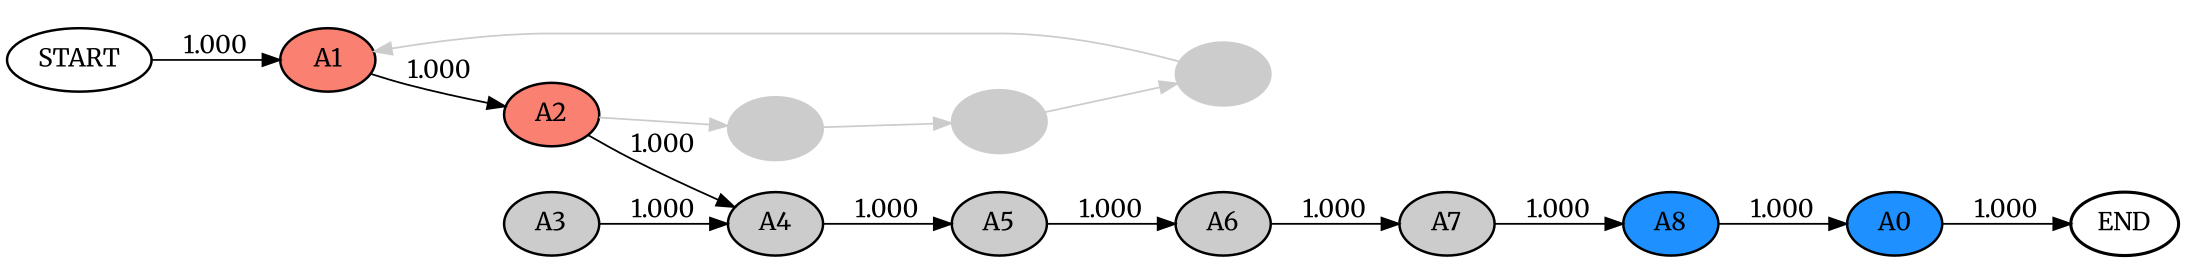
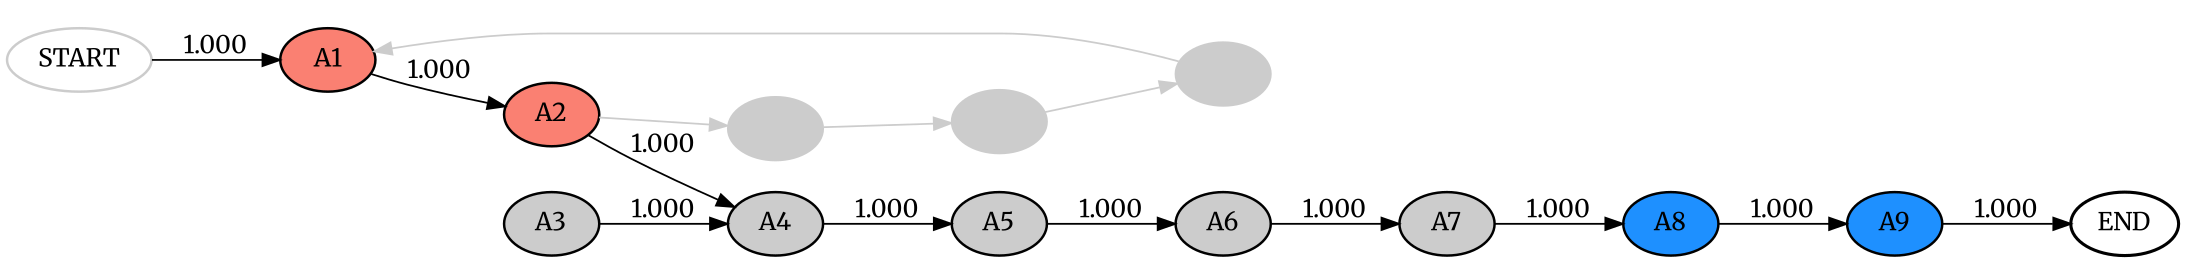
node "START": color black -> #cccccc
node "A0": label "A0" -> "A9"
